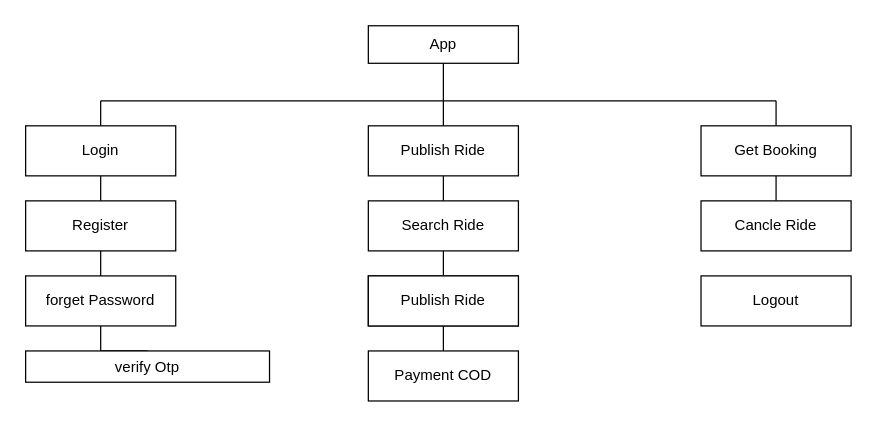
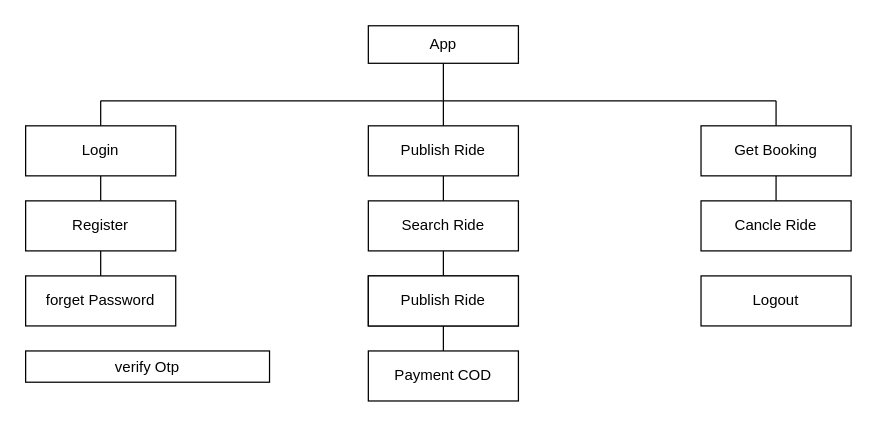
edge "forget Password" -- "verify Otp": removed
